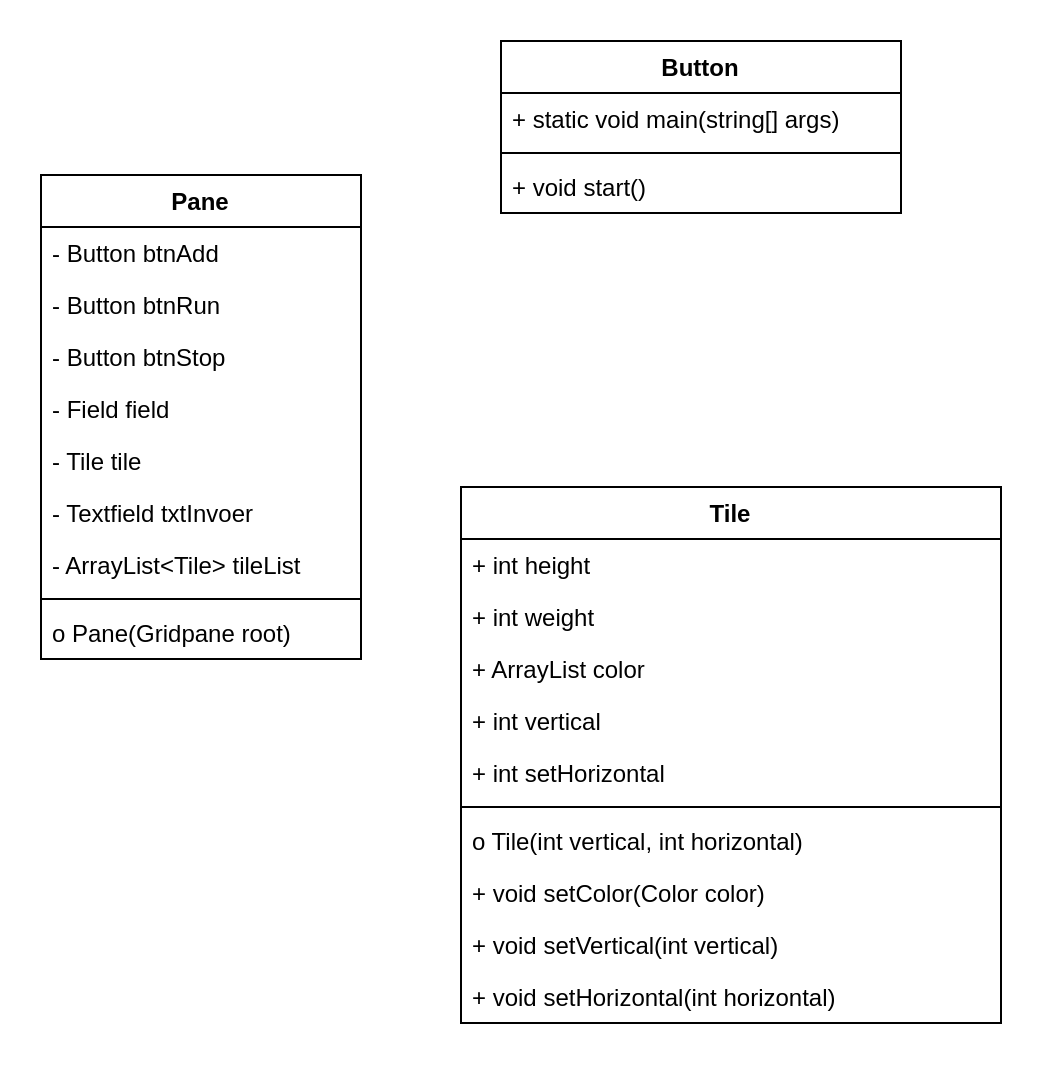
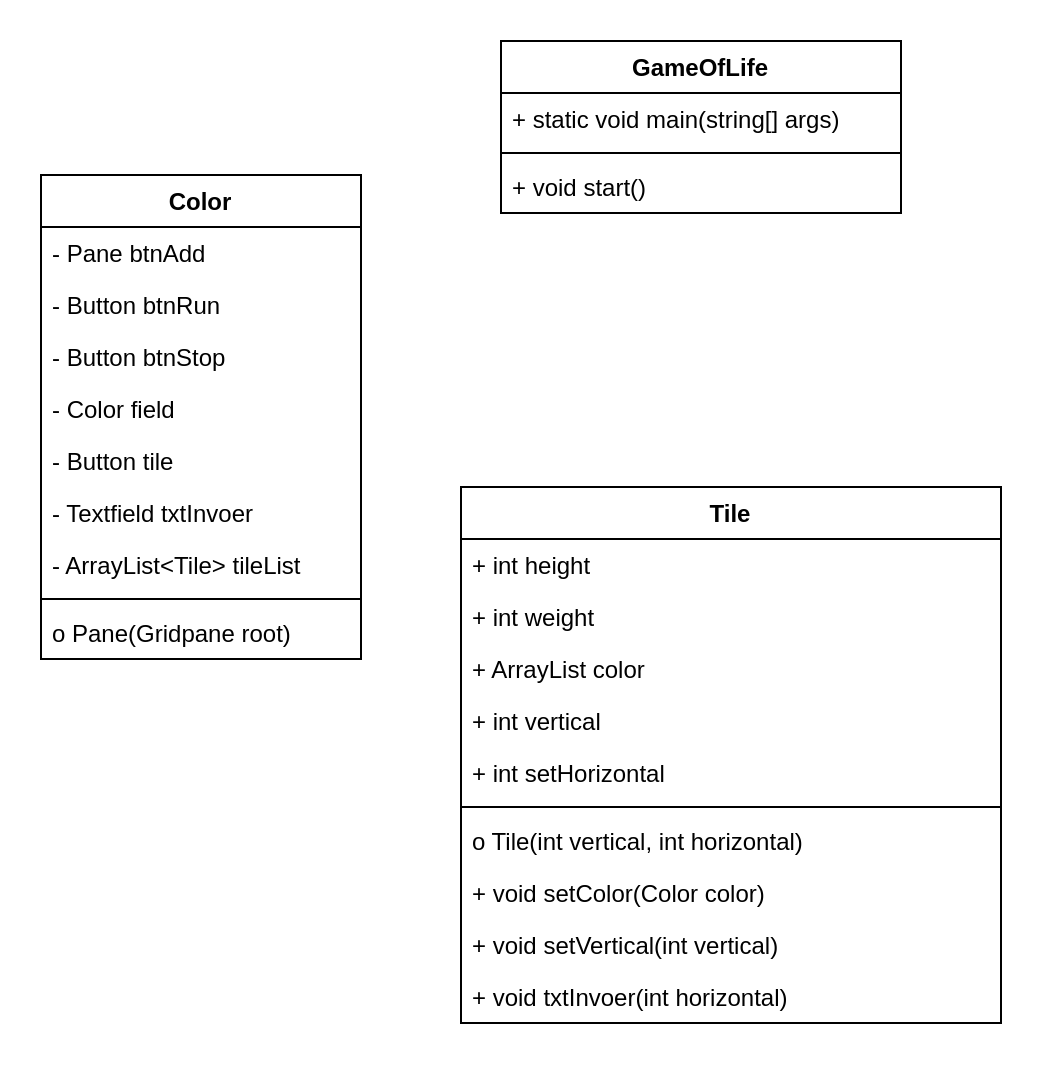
node "Button": label "Button" -> "GameOfLife"
node "Pane": label "Pane" -> "Color"
node "- Button btnAdd": label "- Button btnAdd" -> "- Pane btnAdd"
node "- Field field": label "- Field field" -> "- Color field"
node "- Tile tile": label "- Tile tile" -> "- Button tile"
node "+ void setHorizontal(int horizontal)": label "+ void setHorizontal(int horizontal)" -> "+ void txtInvoer(int horizontal)"
